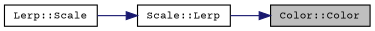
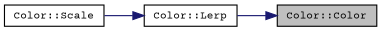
node "Lerp::Scale": label "Lerp::Scale" -> "Color::Scale"
node "Scale::Lerp": label "Scale::Lerp" -> "Color::Lerp"
